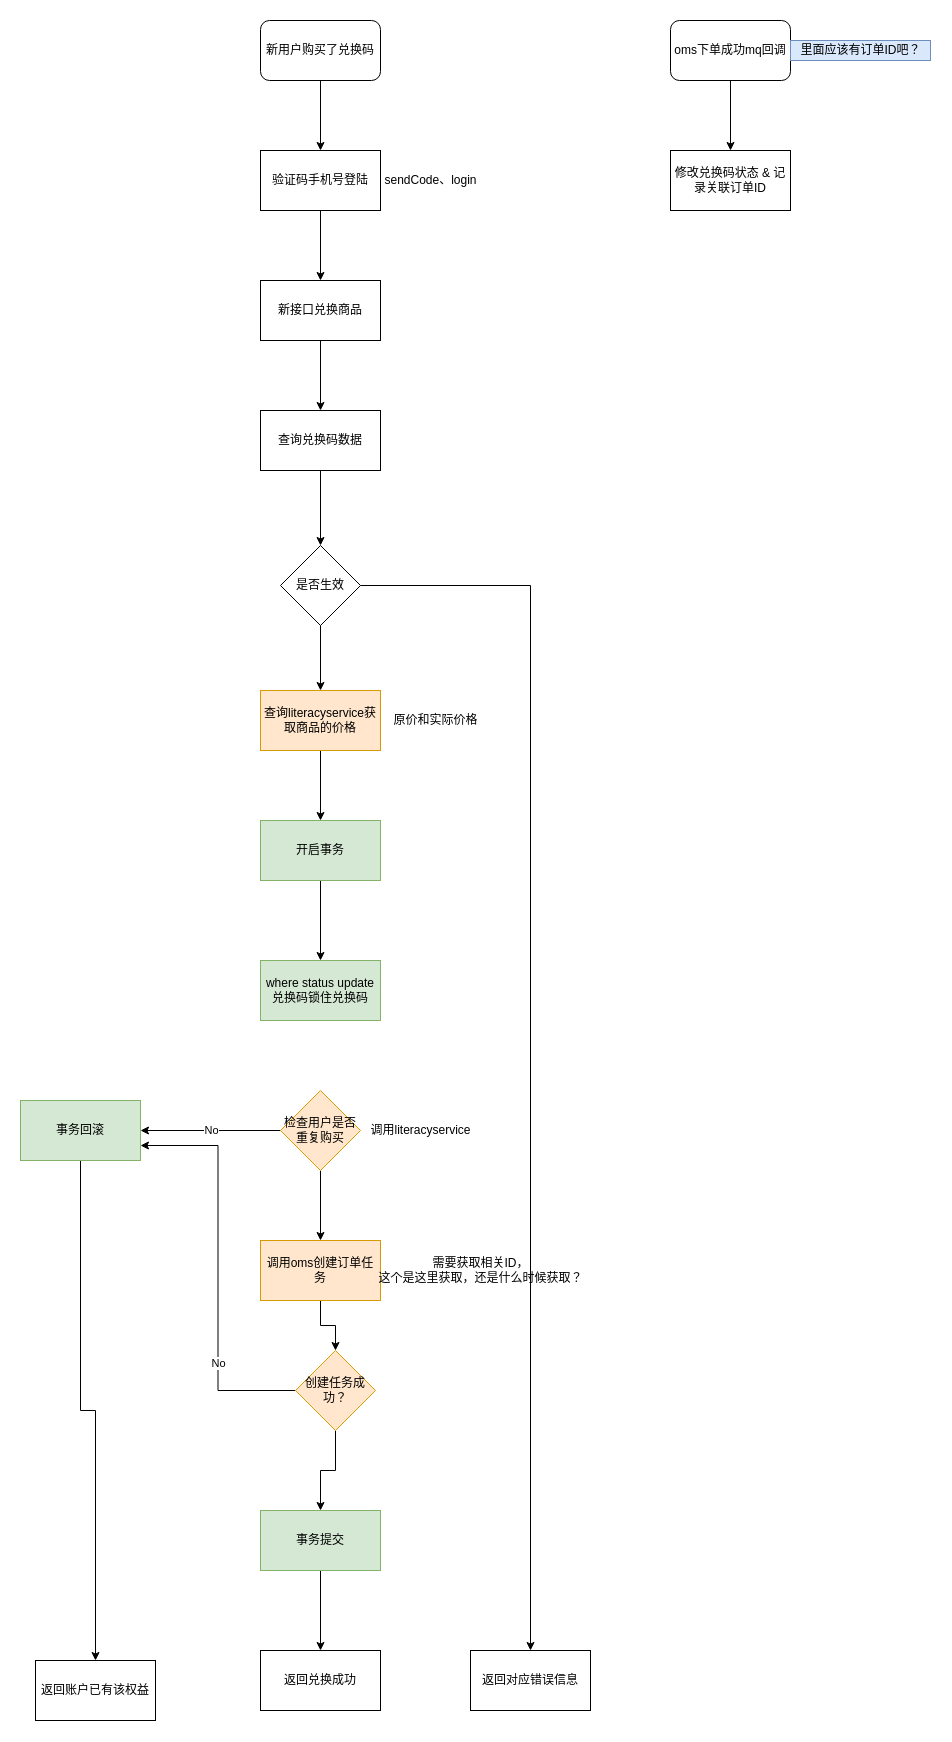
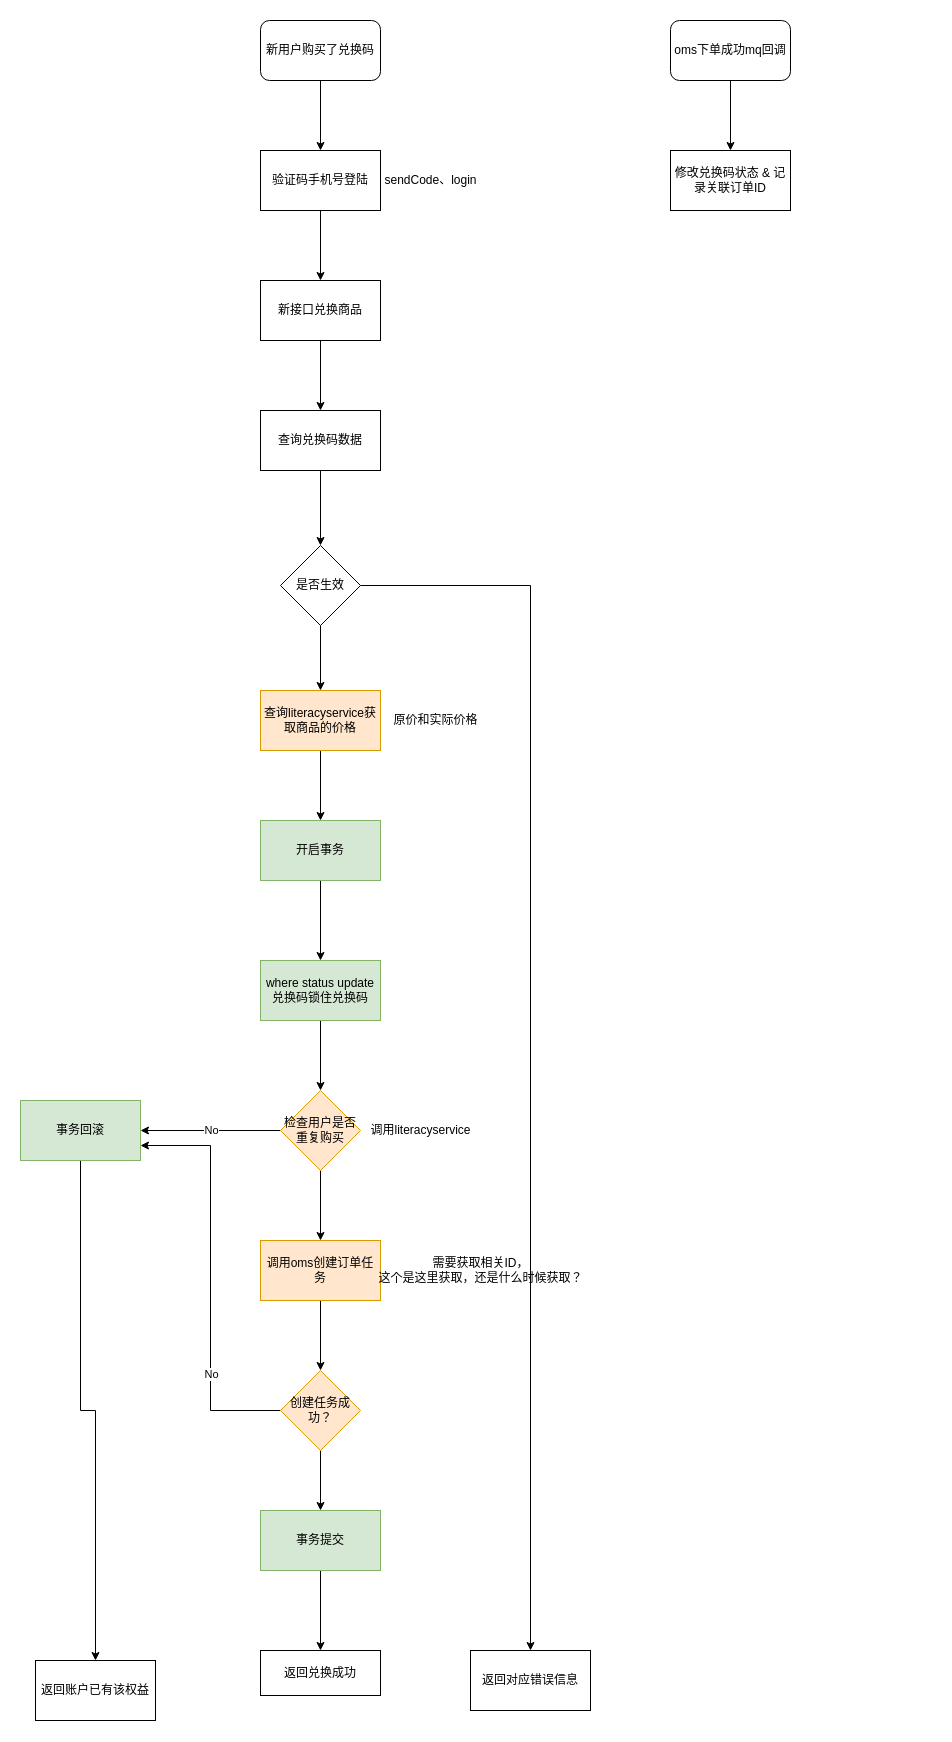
node "里面应该有订单ID吧？": removed
edge "where status update 兑换码锁住兑换码" -> "检查用户是否重复购买": added
node "创建任务成功？": moved (336, 1391) -> (321, 1411)
node "返回兑换成功": size 120x60 -> 120x45
